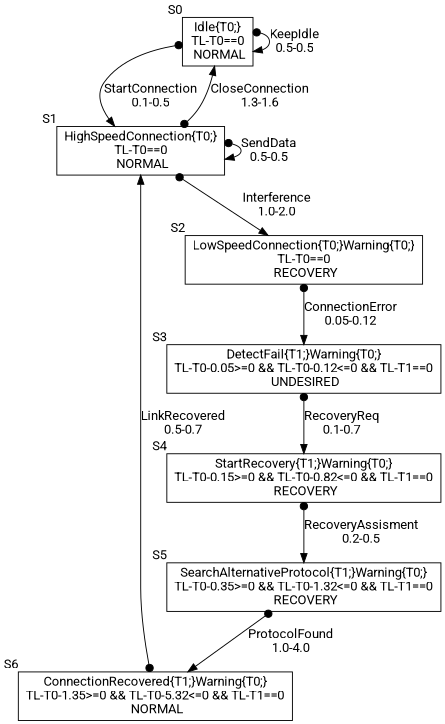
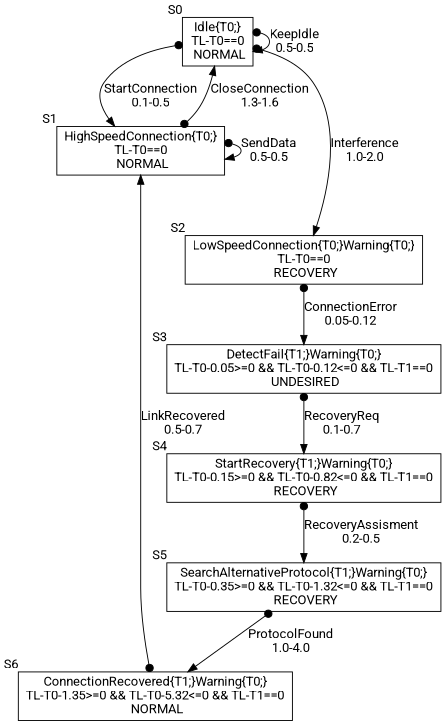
edge "HighSpeedConnection{T0;} TL-T0==0 NORMAL S1" -- "LowSpeedConnection{T0;}Warning{T0;} TL-T0==0 RECOVERY S2": now "Idle{T0;} TL-T0==0 NORMAL S0" -- "LowSpeedConnection{T0;}Warning{T0;} TL-T0==0 RECOVERY S2"
